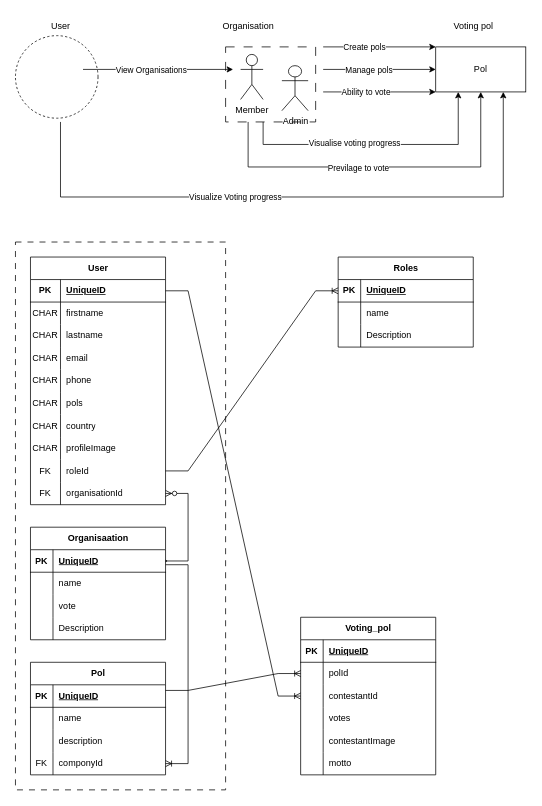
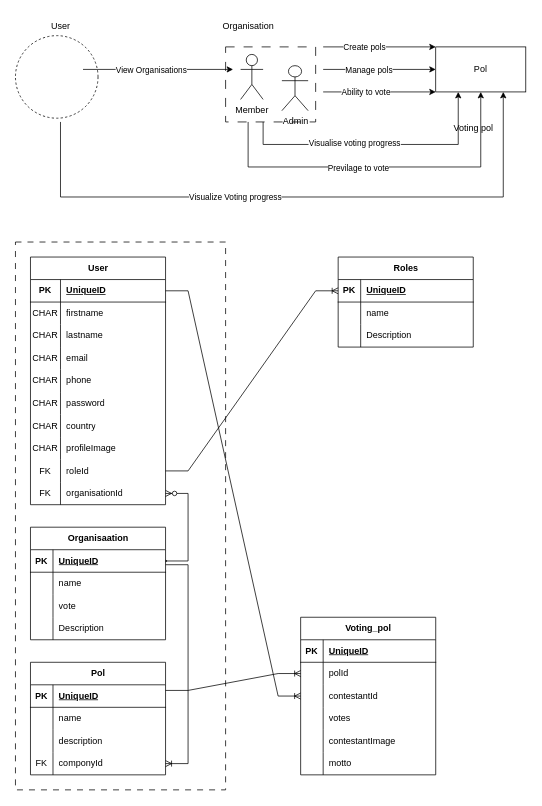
node "Voting pol": moved (473, 27) -> (473, 128)
node "pols": label "pols" -> "password"
